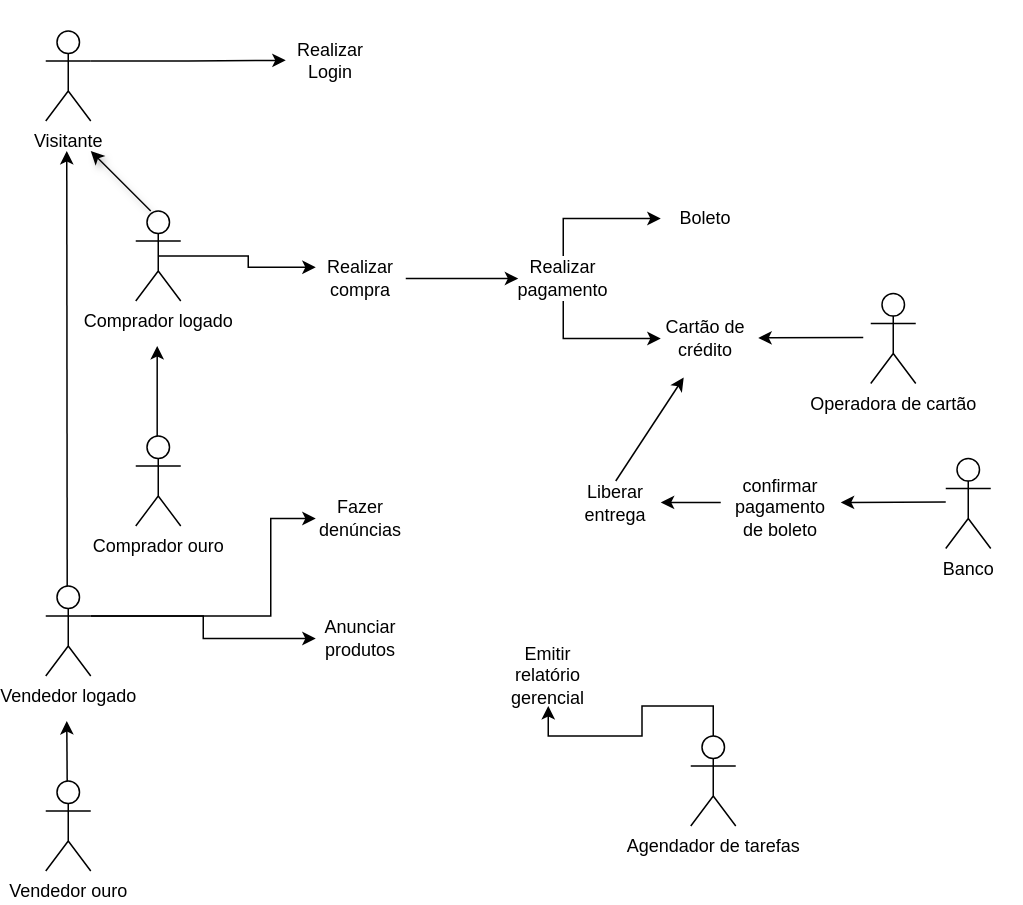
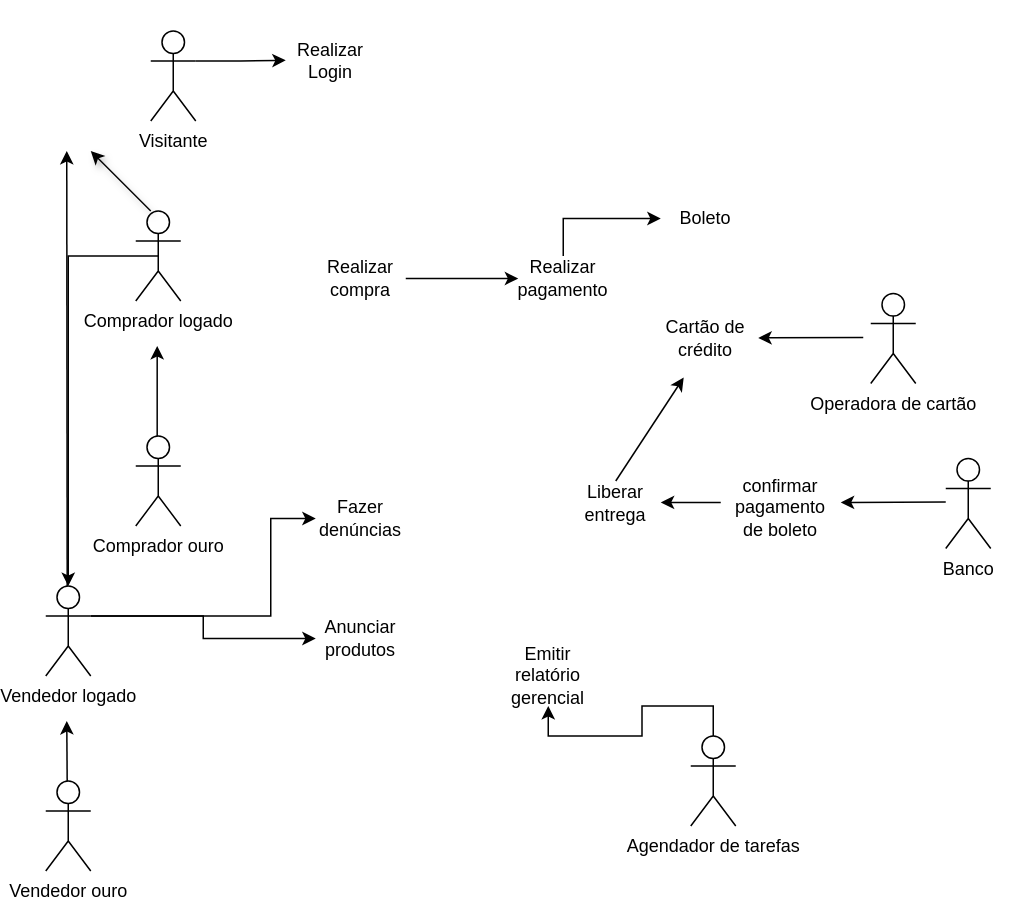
node "Visitante": moved (68, 76) -> (173, 76)
edge "Comprador logado" -> "Realizar compra": now "Comprador logado" -> "Vendedor logado"
edge "Realizar pagamento" -> "Cartão de crédito": removed
